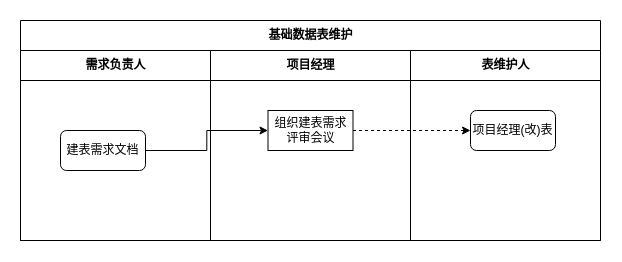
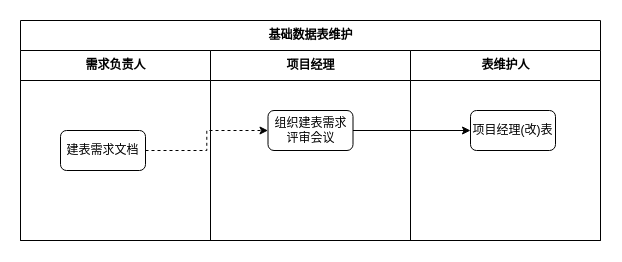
node "组织建表需求评审会议": shape rectangle -> rounded rectangle
edge "组织建表需求评审会议" -> "项目经理(改)表": style dashed -> solid
edge "建表需求文档" -> "组织建表需求评审会议": style solid -> dashed
